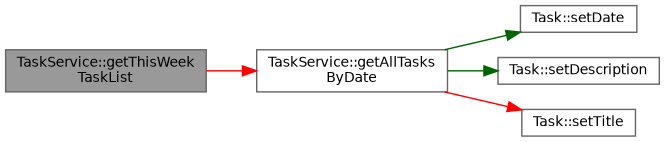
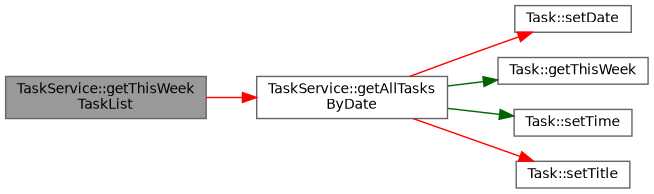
edge "TaskService::getAllTasks ByDate" -> "Task::setDate": color darkgreen -> red
node "Task::setDescription": label "Task::setDescription" -> "Task::getThisWeek"
node "Task::setTime": added
